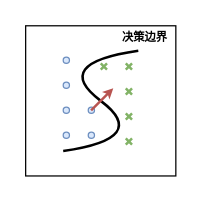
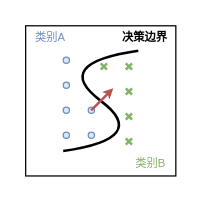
node "类别A": added
node "类别B": added
